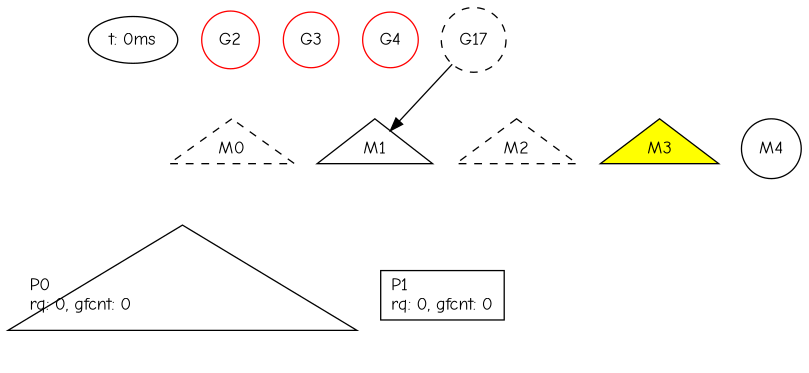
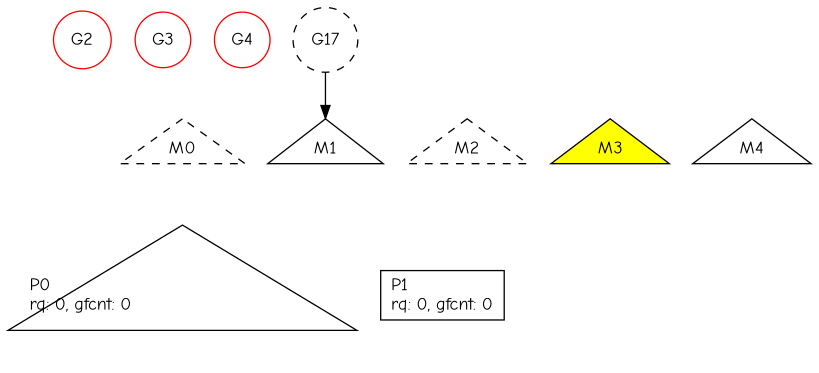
node "t: 0ms": removed
node "M4": shape circle -> triangle
